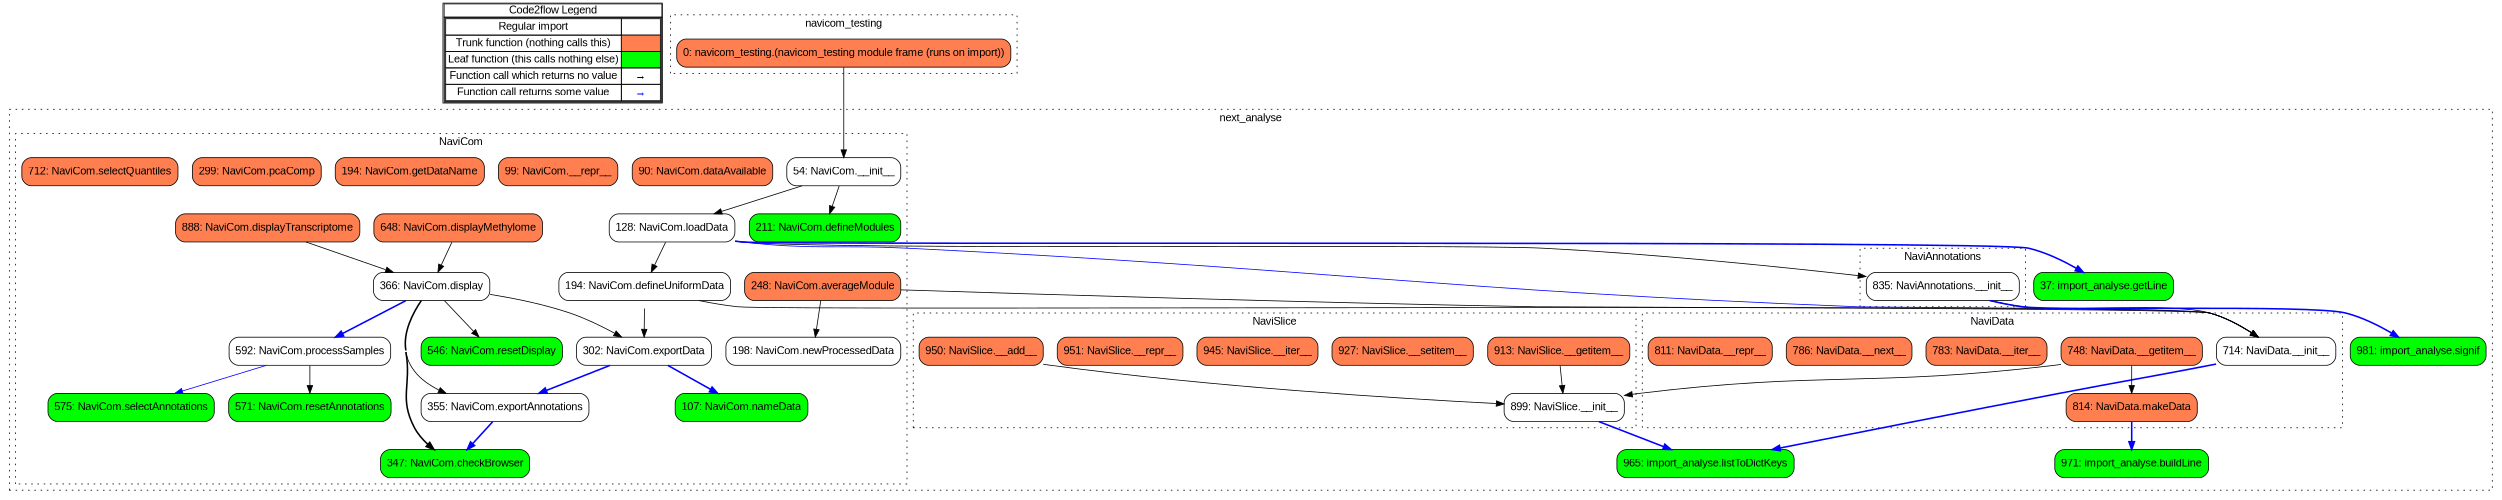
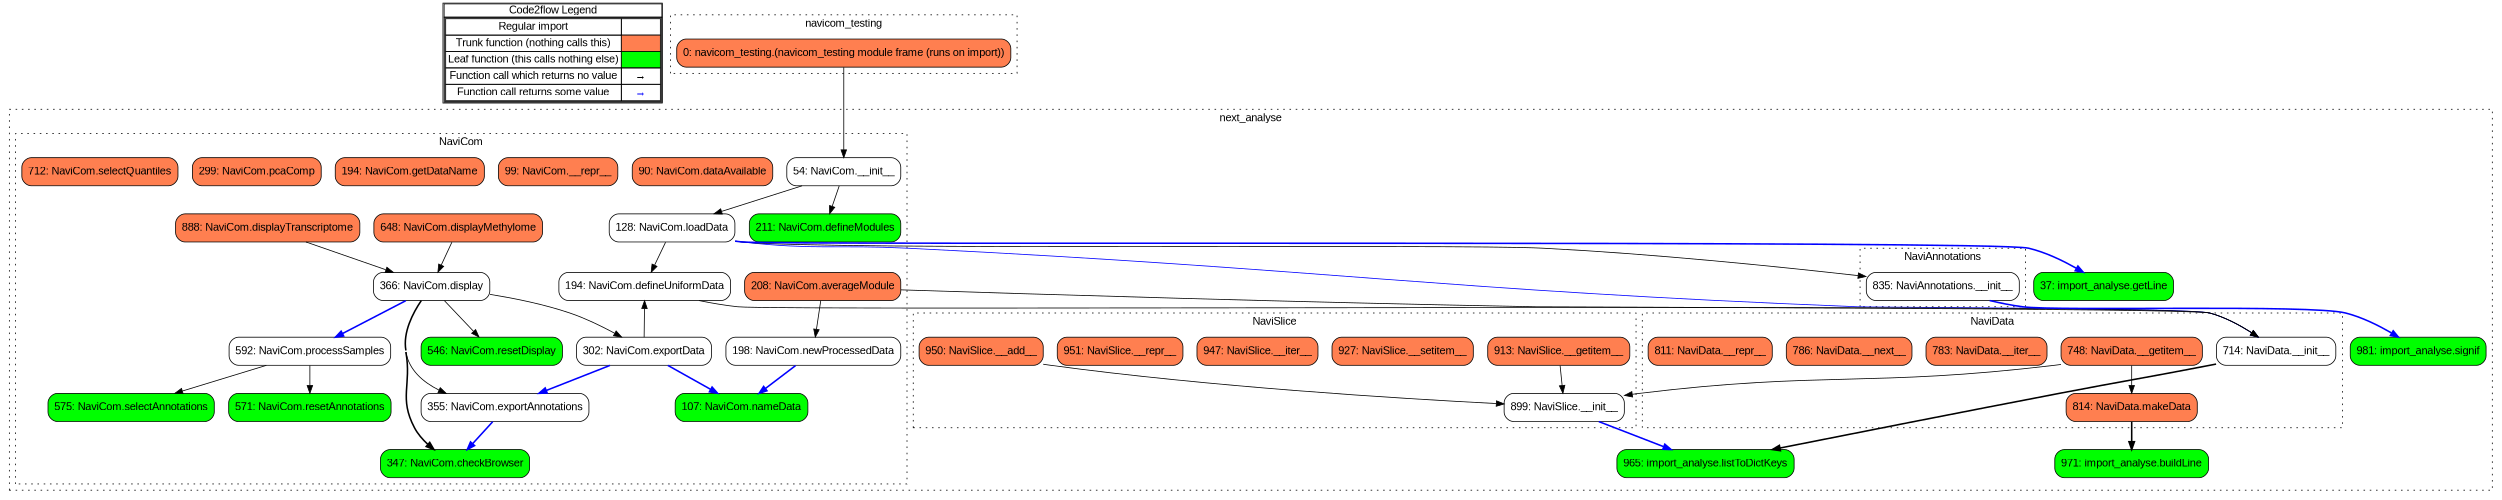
node "248: NaviCom.averageModule": label "248: NaviCom.averageModule" -> "208: NaviCom.averageModule"
edge "835: NaviAnnotations.__init__" -> "714: NaviData.__init__": removed
edge "194: NaviCom.defineUniformData" -> "302: NaviCom.exportData": reversed
node "945: NaviSlice.__iter__": label "945: NaviSlice.__iter__" -> "947: NaviSlice.__iter__"
edge "198: NaviCom.newProcessedData" -> "107: NaviCom.nameData": added
edge "592: NaviCom.processSamples" -> "575: NaviCom.selectAnnotations": color blue -> black
edge "714: NaviData.__init__" -> "965: import_analyse.listToDictKeys": color blue -> black
edge "814: NaviData.makeData" -> "971: import_analyse.buildLine": color blue -> black
